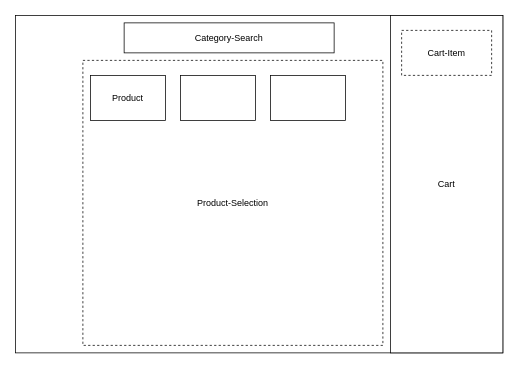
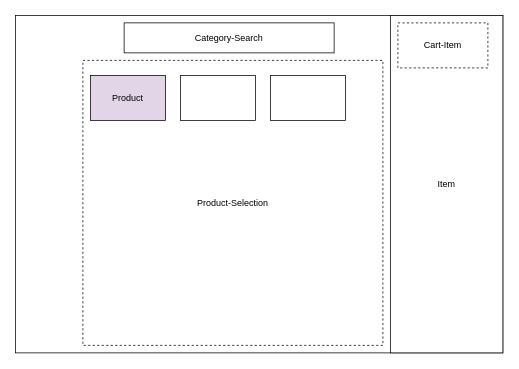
node "Cart-Item": moved (447, 53) -> (443, 45)
node "Product": fillcolor #ffffff -> #e1d5e7
node "Cart": label "Cart" -> "Item"
